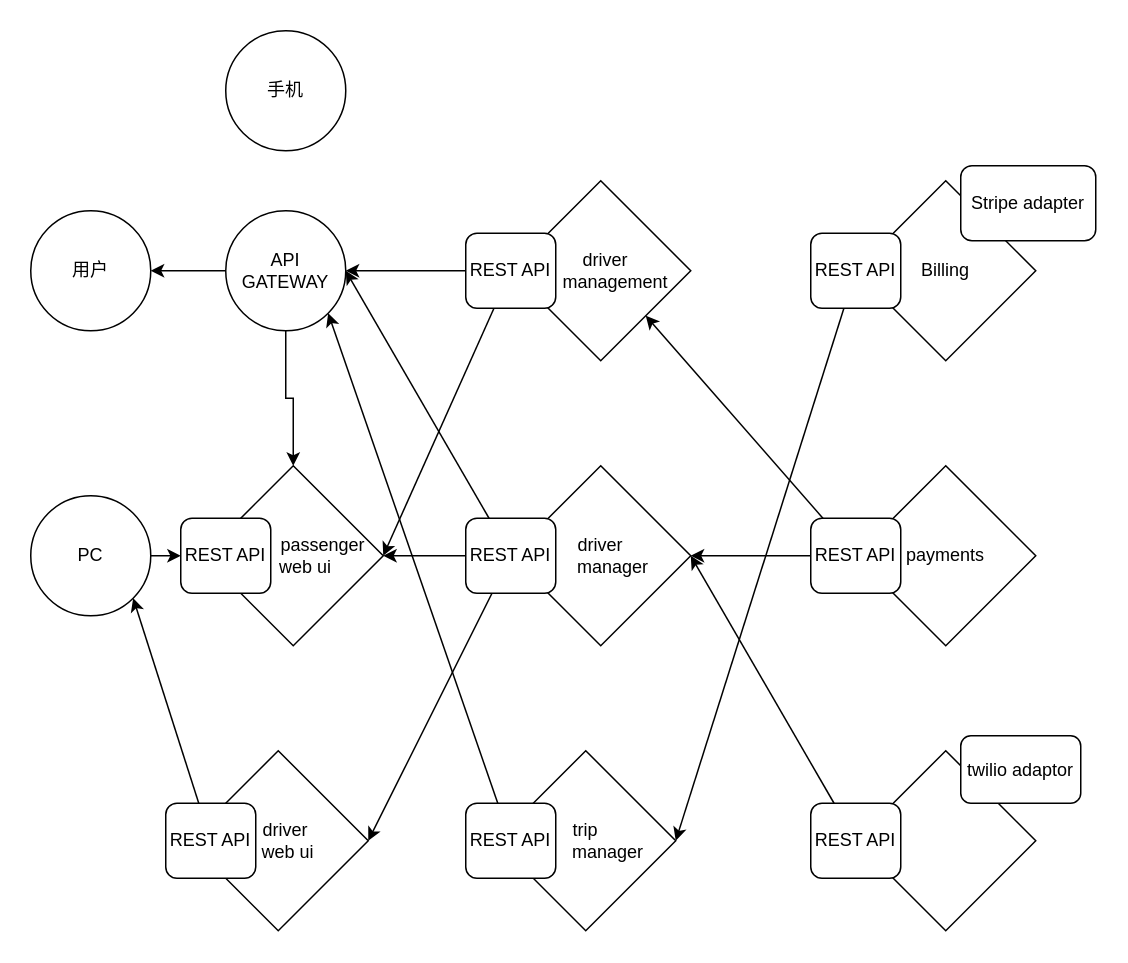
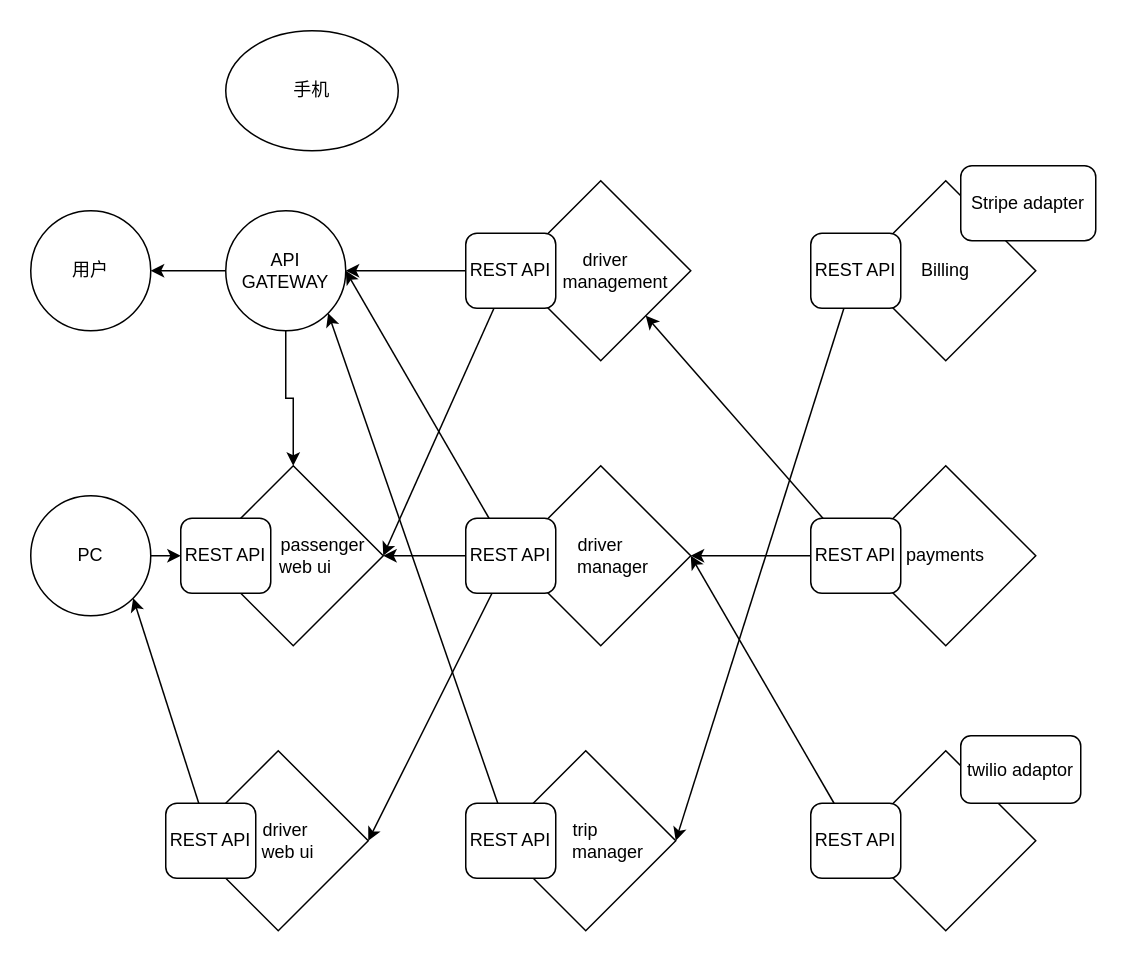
node "手机": size 120x120 -> 173x120
